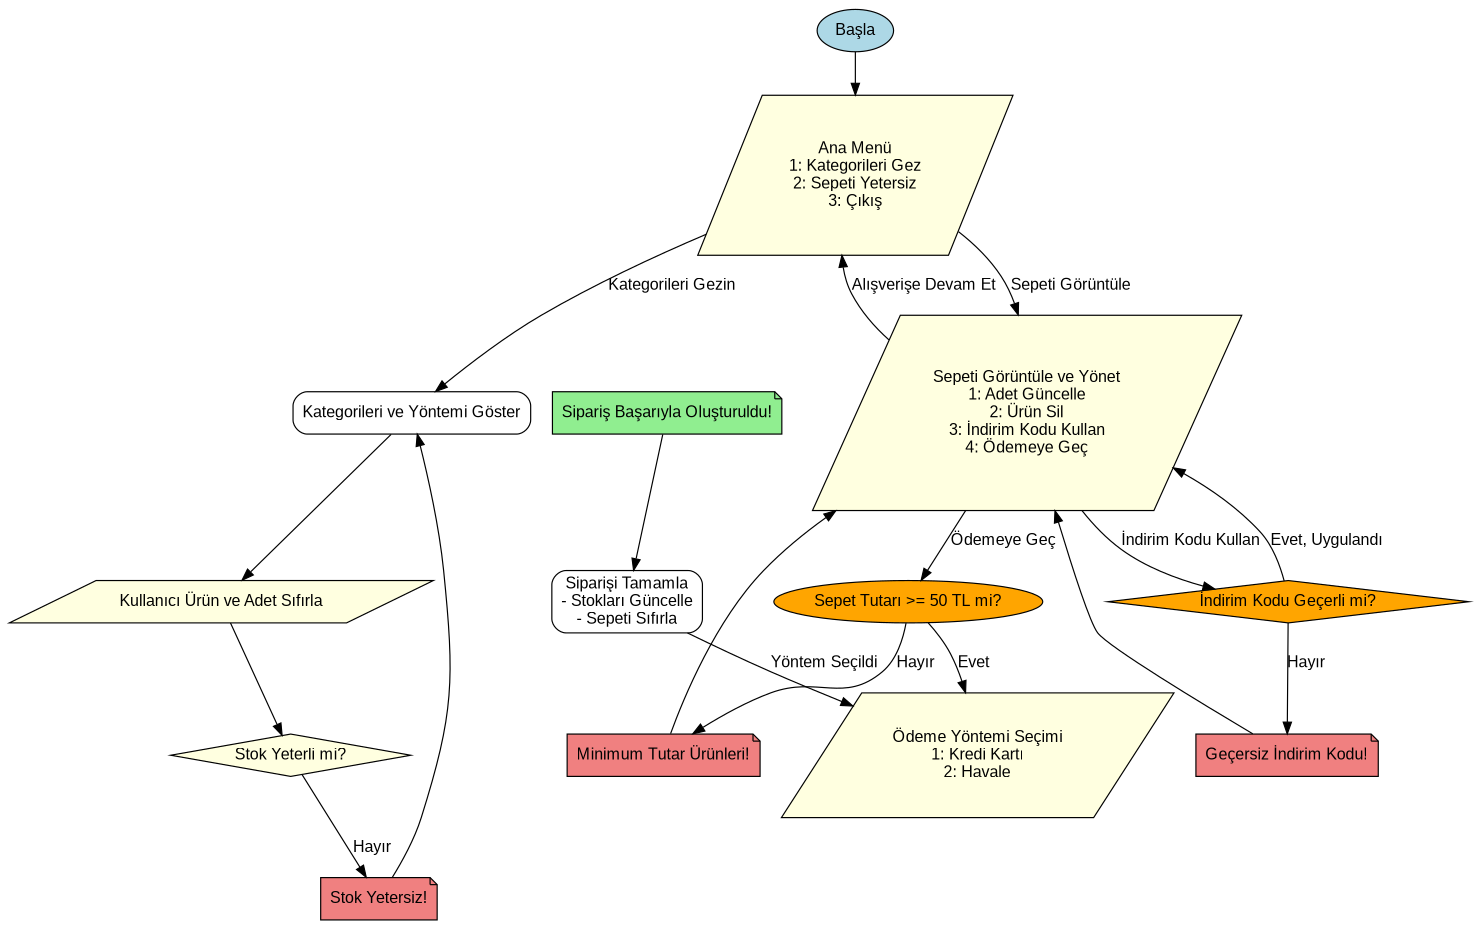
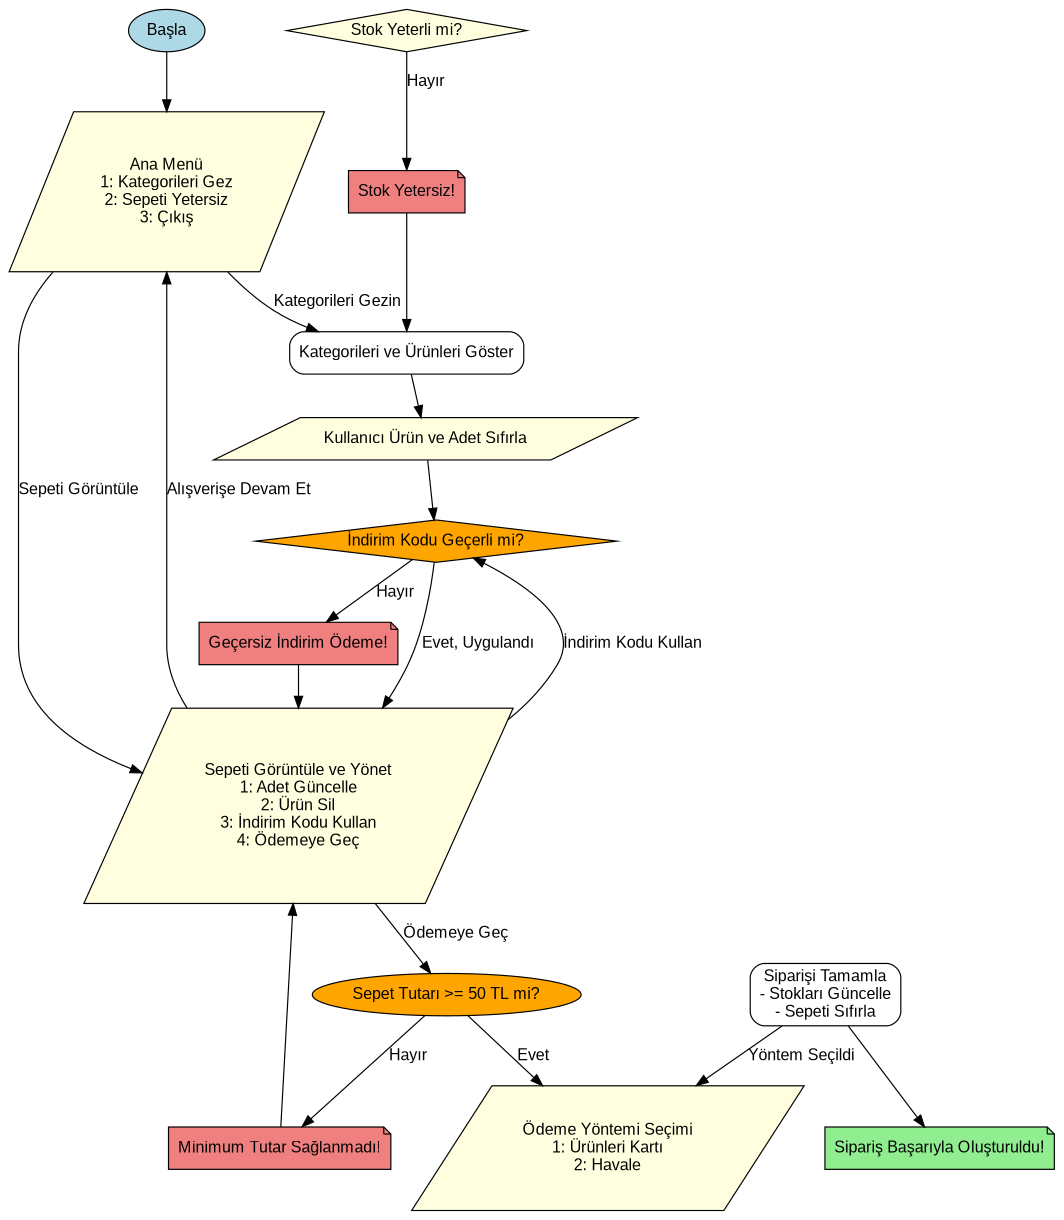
node "Kategorileri ve Yöntemi Göster": label "Kategorileri ve Yöntemi Göster" -> "Kategorileri ve Ürünleri Göster"
edge "Sipariş Başarıyla Oluşturuldu!" -> "Siparişi Tamamla - Stokları Güncelle - Sepeti Sıfırla": reversed
edge "Kullanıcı Ürün ve Adet Sıfırla" -> "Stok Yeterli mi?": now "Kullanıcı Ürün ve Adet Sıfırla" -> "İndirim Kodu Geçerli mi?"
node "Minimum Tutar Ürünleri!": label "Minimum Tutar Ürünleri!" -> "Minimum Tutar Sağlanmadı!"
node "Ödeme Yöntemi Seçimi 1: Kredi Kartı 2: Havale": label "Ödeme Yöntemi Seçimi 1: Kredi Kartı 2: Havale" -> "Ödeme Yöntemi Seçimi 1: Ürünleri Kartı 2: Havale"
node "Geçersiz İndirim Kodu!": label "Geçersiz İndirim Kodu!" -> "Geçersiz İndirim Ödeme!"
